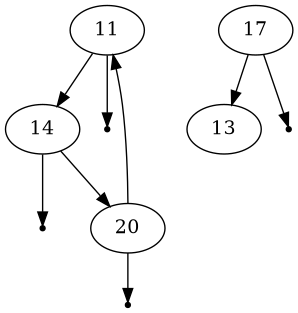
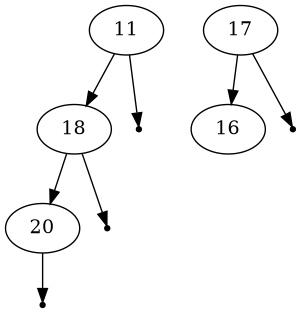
node "14": label "14" -> "18"
node "13": label "13" -> "16"
edge "20" -> "11": removed
